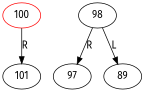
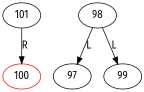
edge "100" -> "101": reversed
edge "98" -> "97": label "R" -> "L"
node "89": label "89" -> "99"
